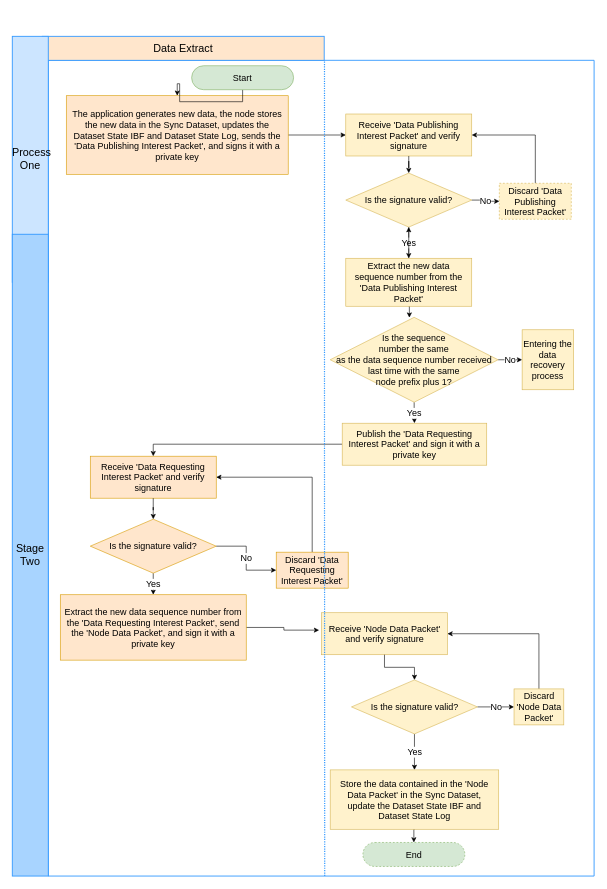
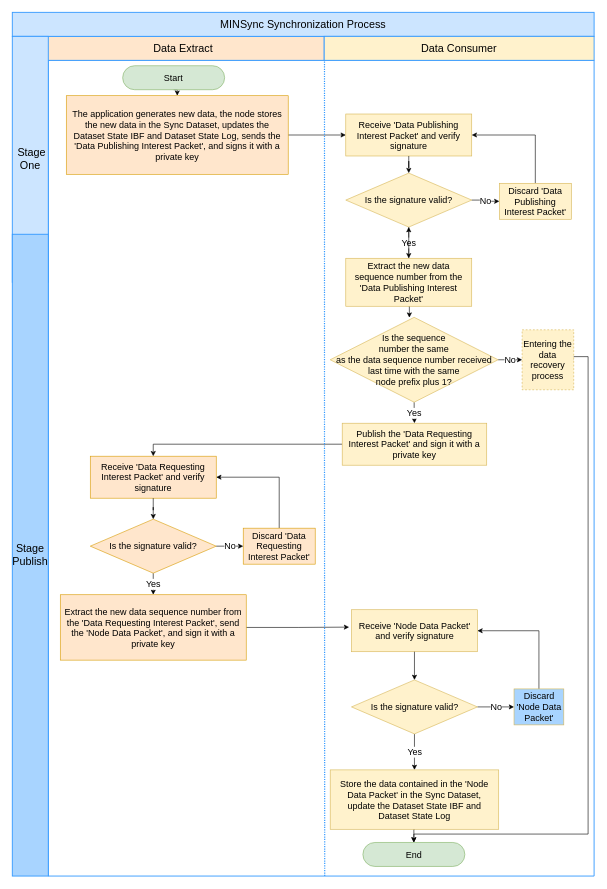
node "MINSync Synchronization Process": added
node "Data Consumer": added
node "Start": moved (243, 78) -> (174, 78)
node "Process One": label "Process One" -> "Stage One"
node "Discard 'Data Publishing Interest Packet'": style dashed -> solid
node "Entering the data recovery process": style solid -> dashed
node "Stage Two": label "Stage Two" -> "Stage Publish"
node "Discard 'Data Requesting Interest Packet'": moved (312, 570) -> (279, 546)
node "Receive 'Node Data Packet' and verify signature": moved (385, 634) -> (415, 631)
edge "Entering the data recovery process" -> "End": added
node "Discard 'Node Data Packet'": fillcolor #fff2cc -> #a8d4ff
node "End": style dashed -> solid
